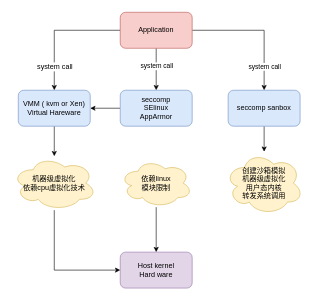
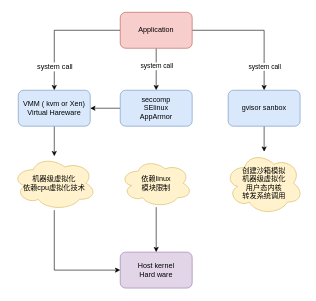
node "seccomp sanbox": label "seccomp sanbox" -> "gvisor sanbox"
